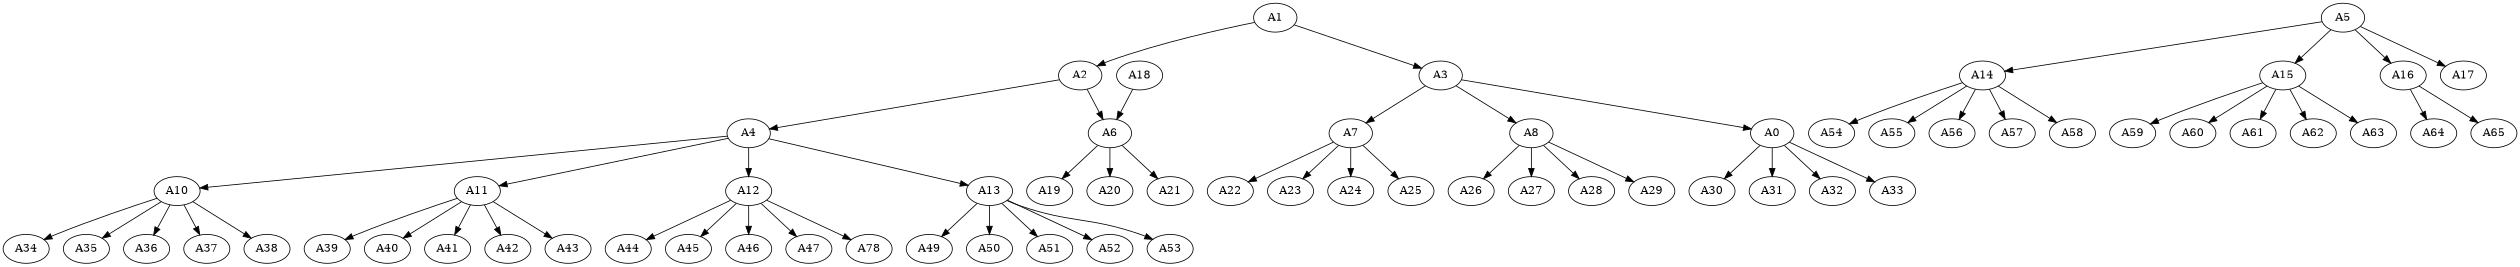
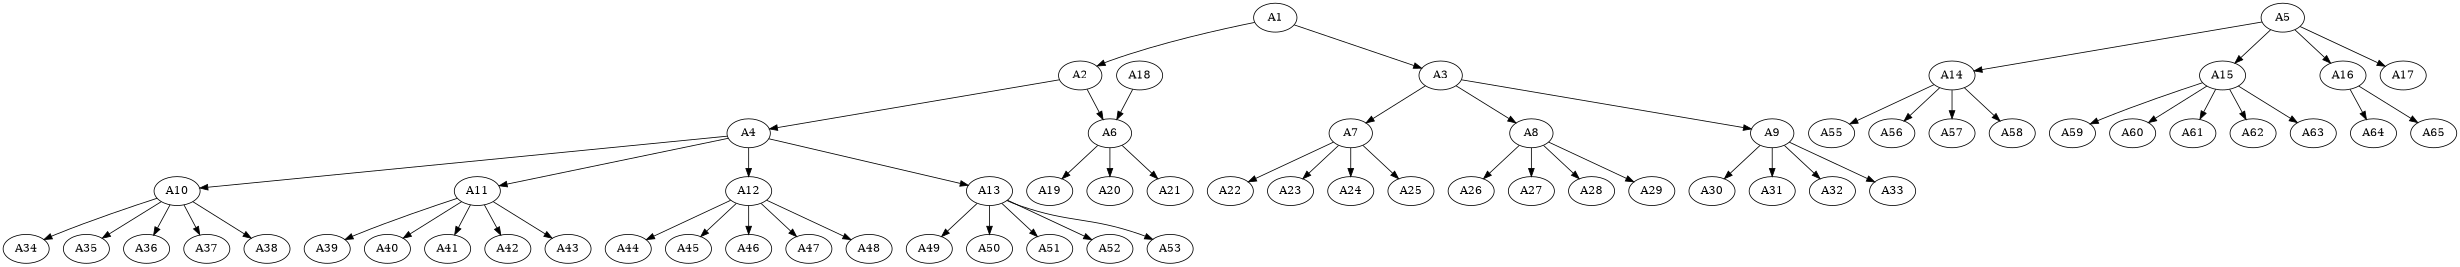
node "A0": label "A0" -> "A9"
node "A54": removed
node "A78": label "A78" -> "A48"
